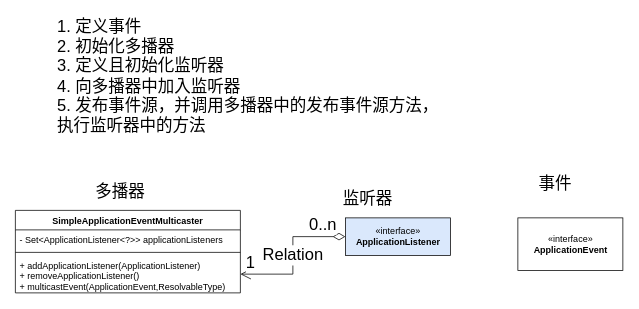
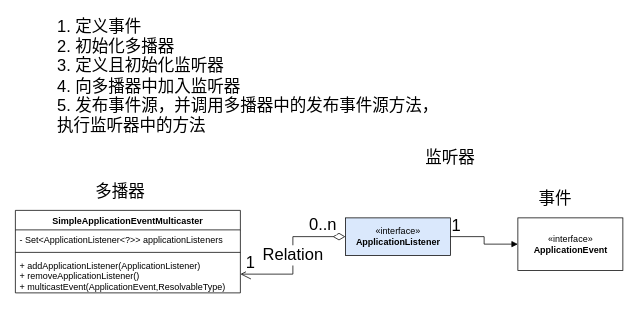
node "事件": moved (555, 184) -> (555, 199)
node "监听器": moved (368, 199) -> (450, 158)
edge "«interface» ApplicationListener" -> "«interface» ApplicationEvent": added, label "1"
